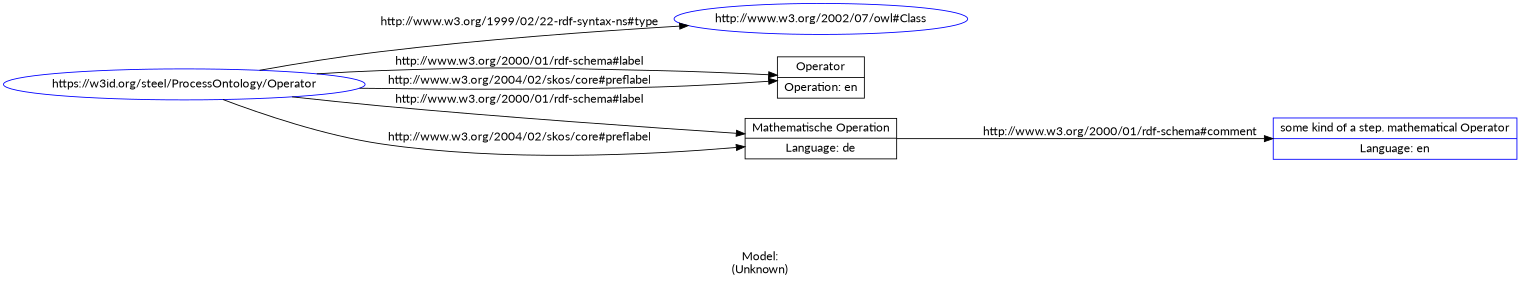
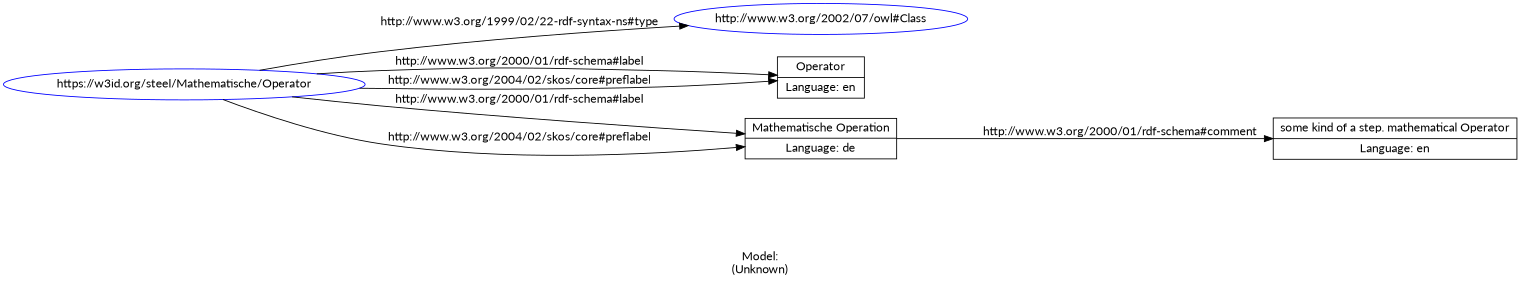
node "https://w3id.org/steel/ProcessOntology/Operator": label "https://w3id.org/steel/ProcessOntology/Operator" -> "https://w3id.org/steel/Mathematische/Operator"
node "Operator": text "Operation: en" -> "Language: en"
node "some kind of a step. mathematical Operator": color blue -> black
